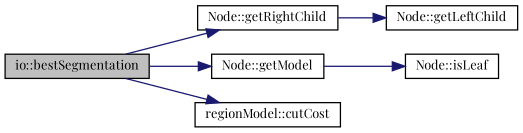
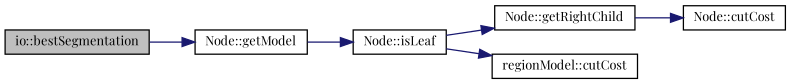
node "Node::getLeftChild": label "Node::getLeftChild" -> "Node::cutCost"
edge "io::bestSegmentation" -> "Node::getRightChild": now "Node::isLeaf" -> "Node::getRightChild"
edge "io::bestSegmentation" -> "regionModel::cutCost": now "Node::isLeaf" -> "regionModel::cutCost"
